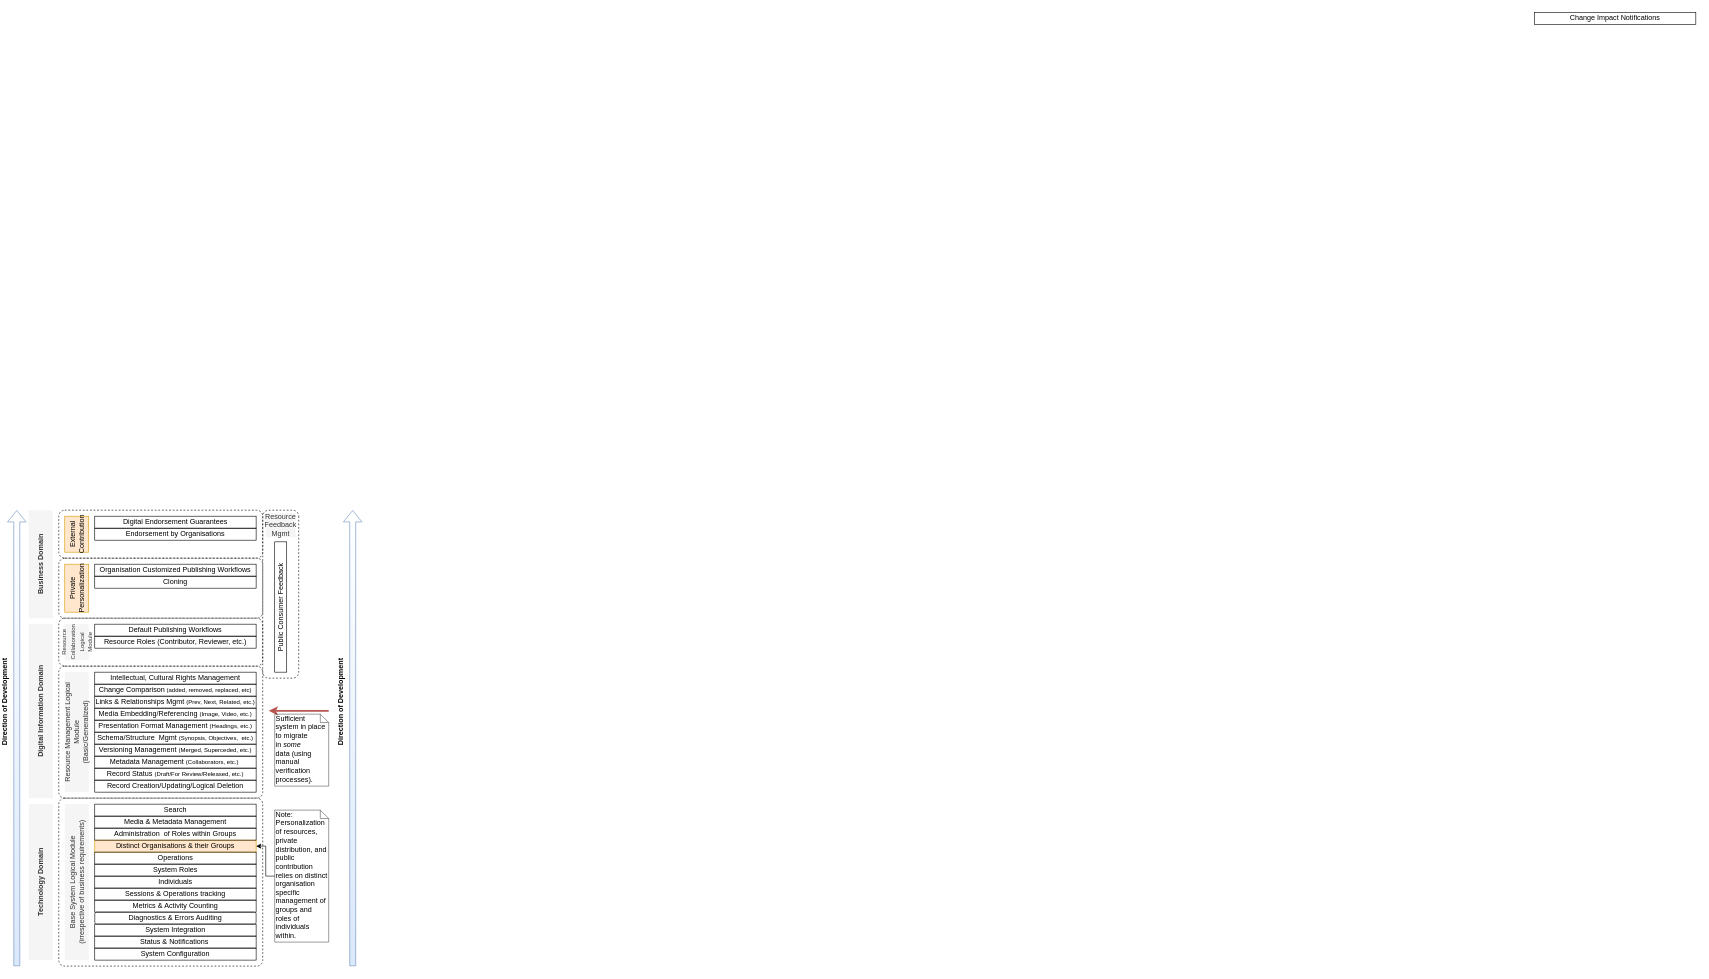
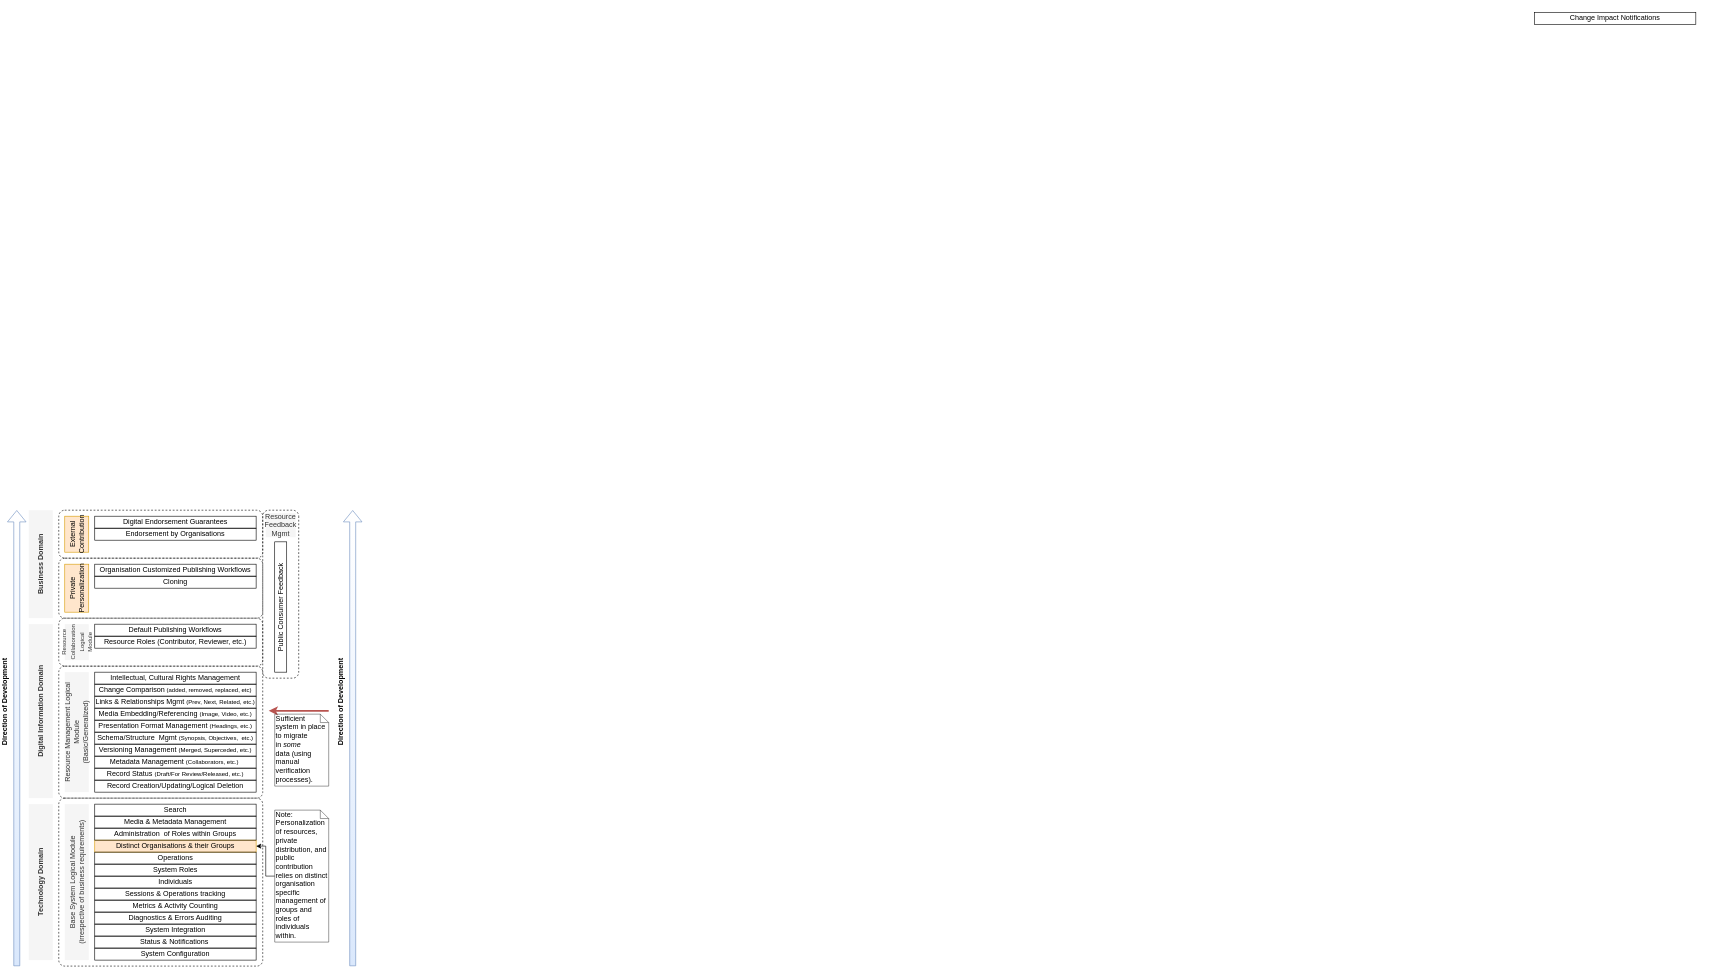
node "Diagnostics & Errors Auditing": shape rounded rectangle -> rectangle
